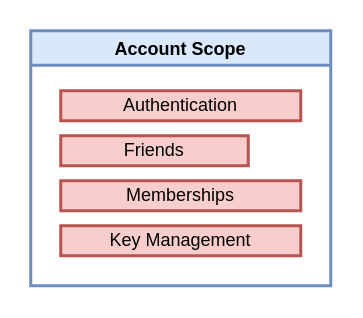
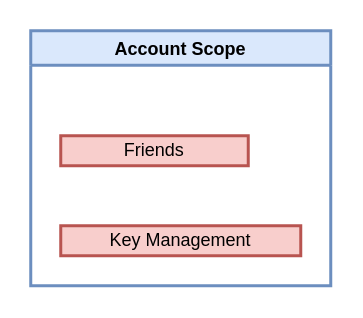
node "Authentication": removed
node "Memberships": removed
